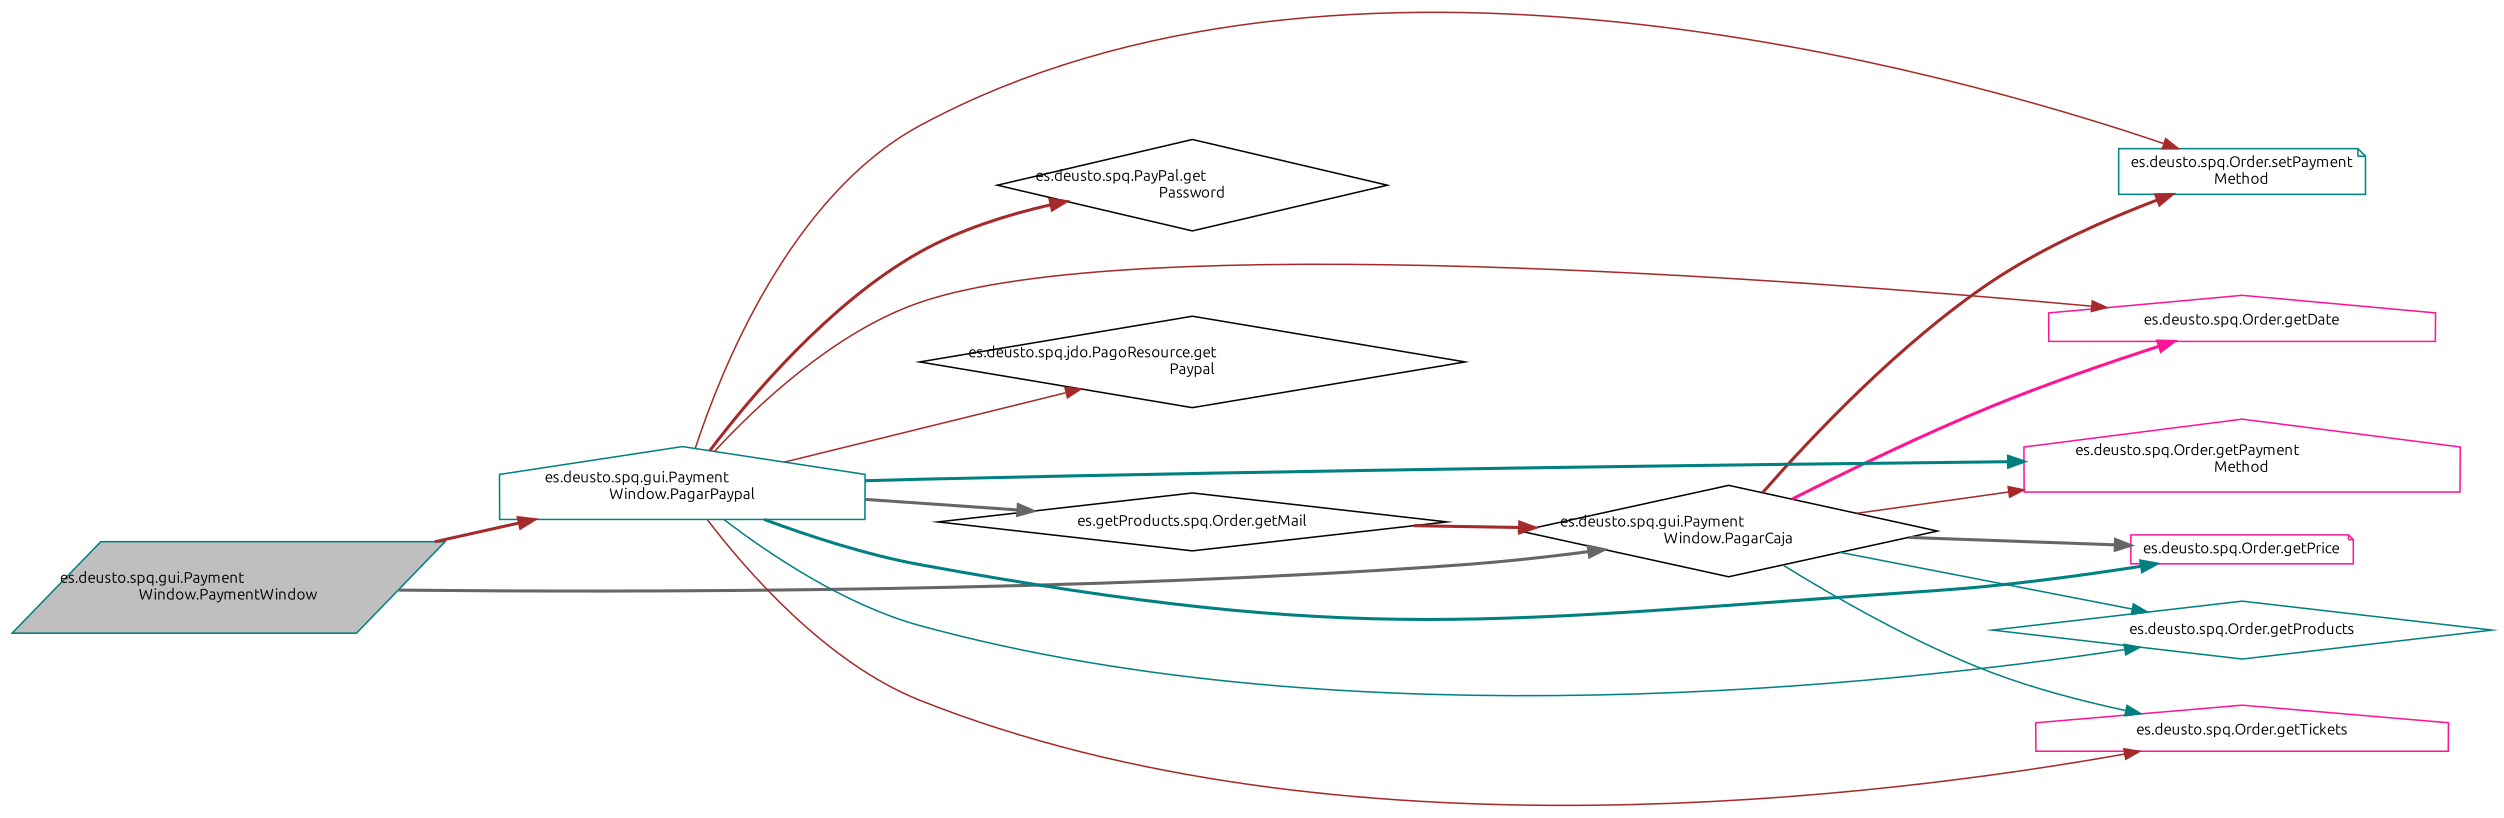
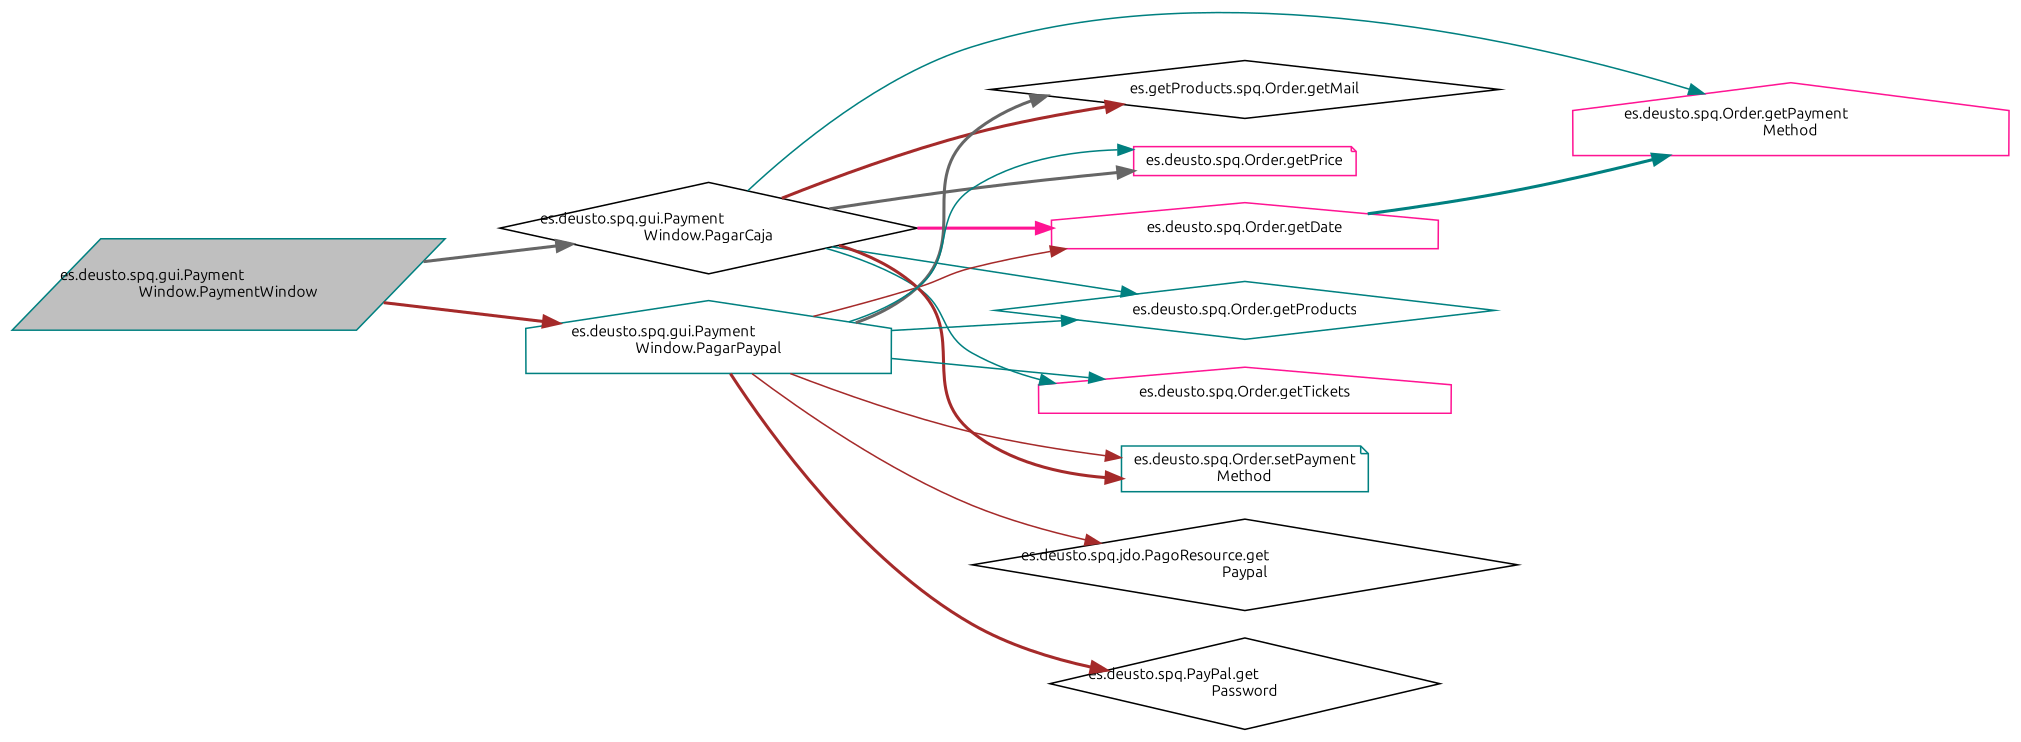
edge "es.deusto.spq.gui.Payment Window.PagarPaypal" -> "es.deusto.spq.Order.getPayment Method": now "es.deusto.spq.Order.getDate" -> "es.deusto.spq.Order.getPayment Method"
edge "es.deusto.spq.gui.Payment Window.PagarCaja" -> "es.deusto.spq.Order.getPayment Method": color brown -> teal
edge "es.getProducts.spq.Order.getMail" -> "es.deusto.spq.gui.Payment Window.PagarCaja": reversed
edge "es.deusto.spq.gui.Payment Window.PagarPaypal" -> "es.deusto.spq.Order.getPrice": style bold -> solid
edge "es.deusto.spq.gui.Payment Window.PagarPaypal" -> "es.deusto.spq.Order.getTickets": color brown -> teal
